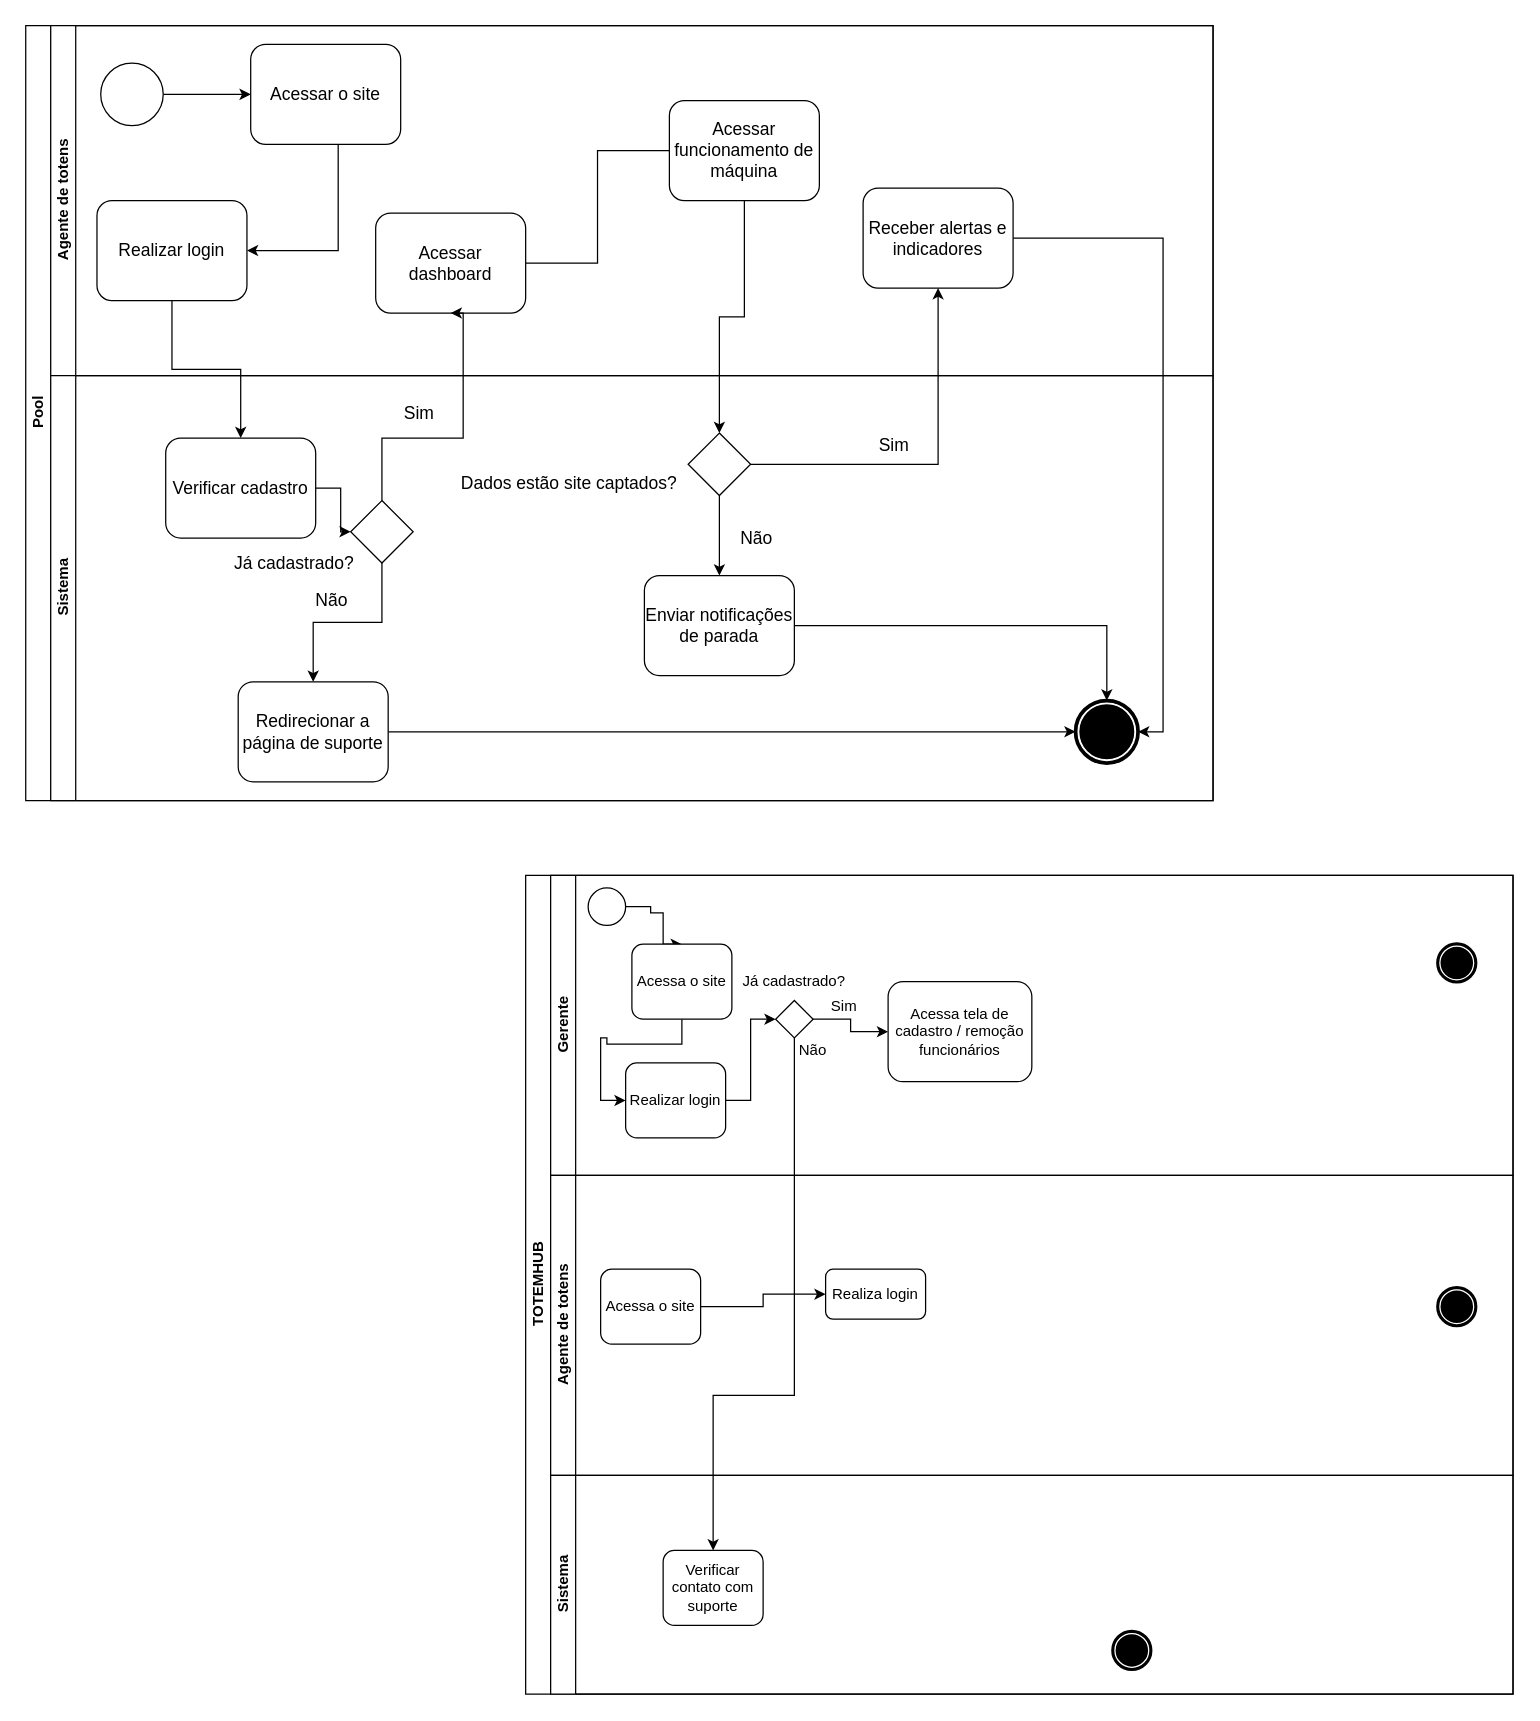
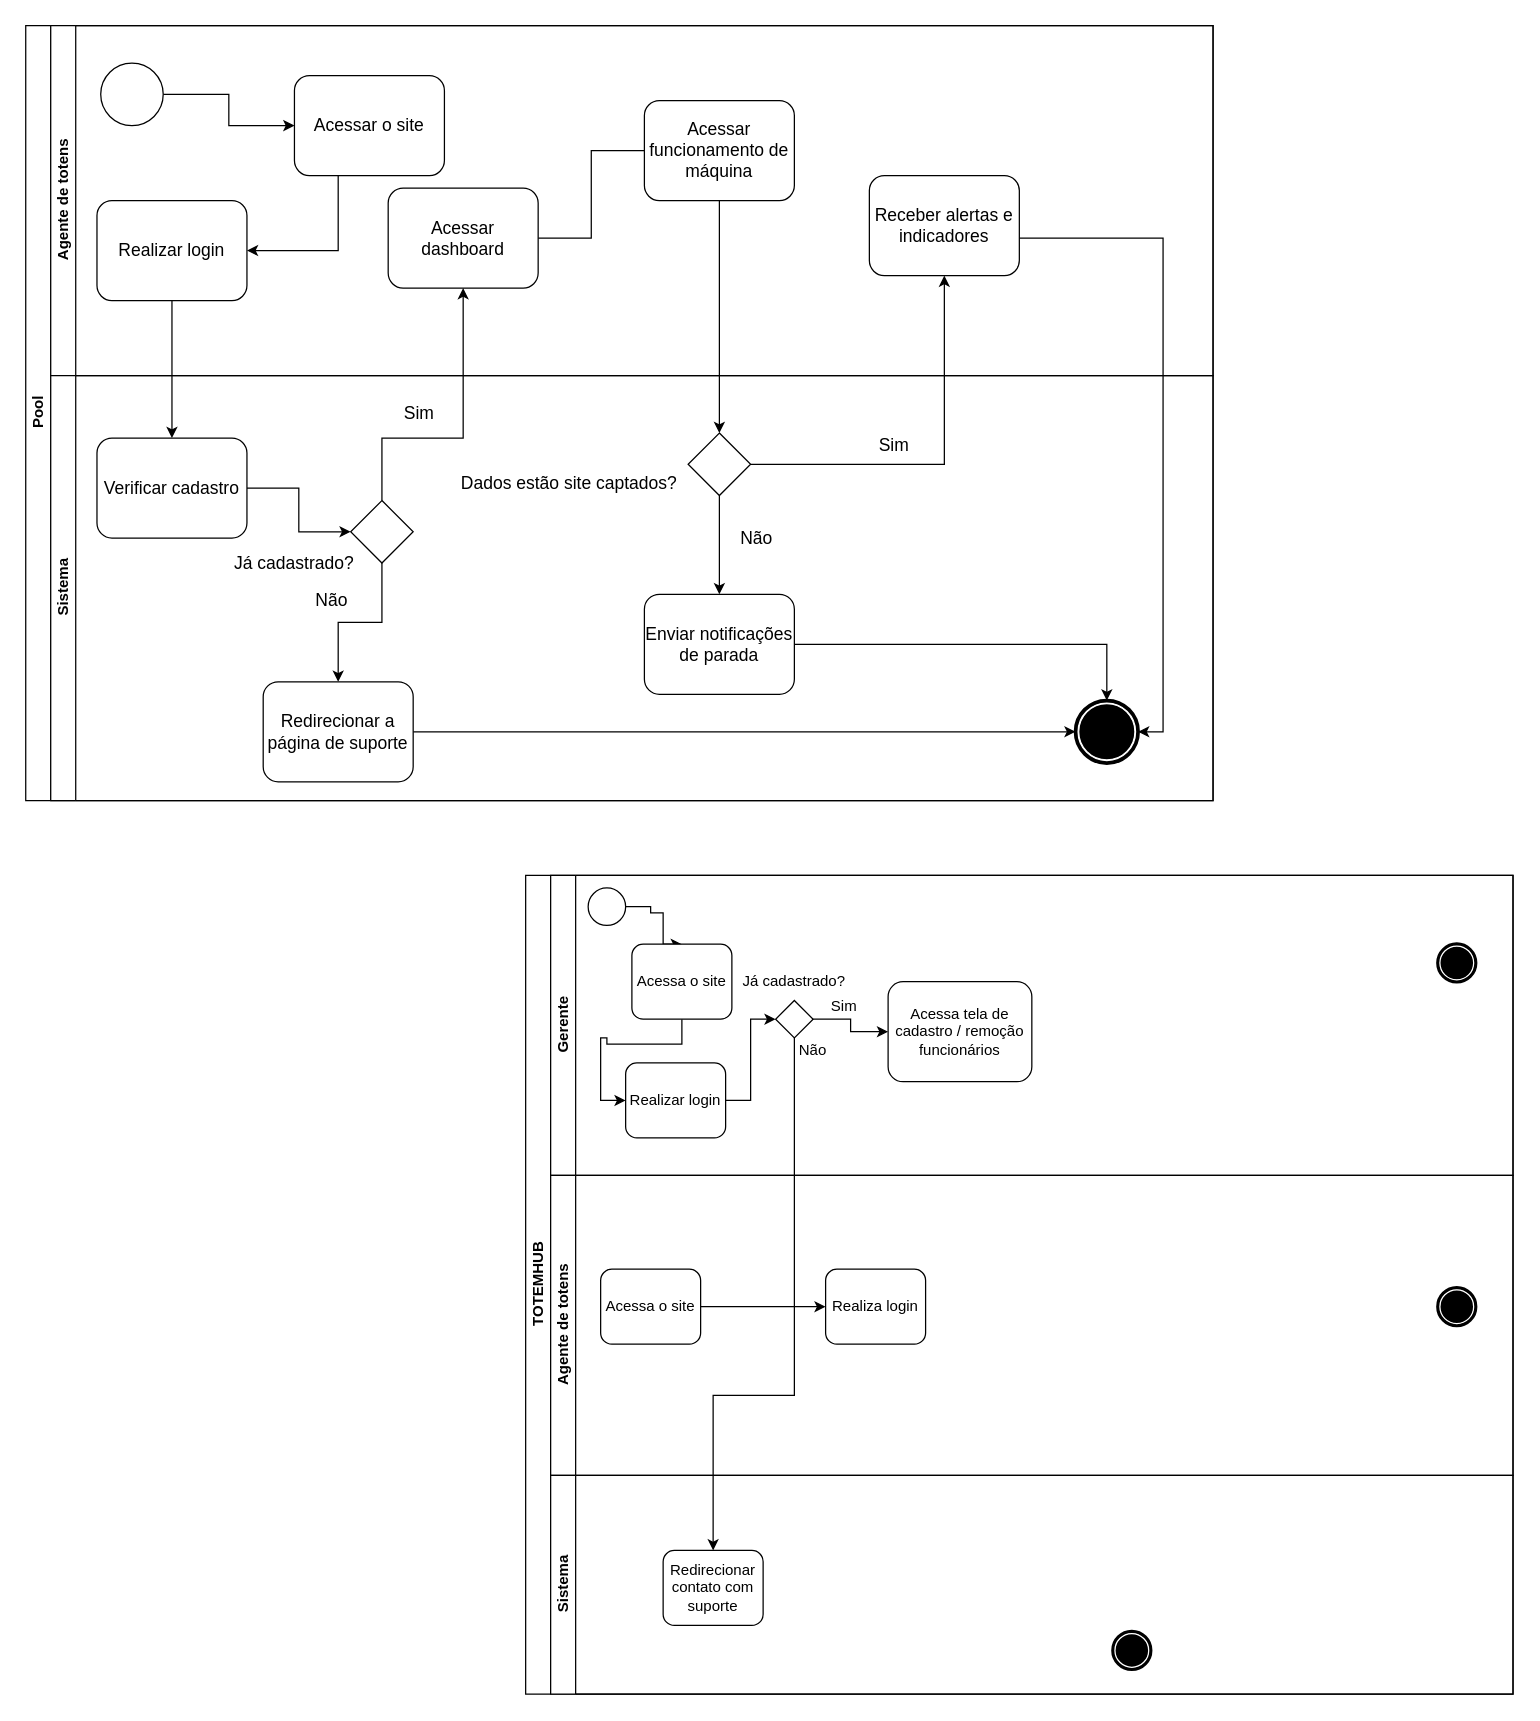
node "Acessar o site": moved (326, 94) -> (369, 126)
node "Acessar funcionamento de máquina": moved (744, 151) -> (719, 151)
node "Receber alertas e indicadores": moved (938, 238) -> (944, 226)
node "Acessar dashboard": moved (451, 263) -> (463, 238)
node "Verificar cadastro": moved (241, 488) -> (172, 488)
node "Enviar notificações de parada": moved (719, 626) -> (719, 644)
node "Redirecionar a página de suporte": moved (313, 732) -> (338, 732)
node "Realiza login": size 100x50 -> 100x75
node "Verificar contato com suporte": label "Verificar contato com suporte" -> "Redirecionar contato com suporte"
